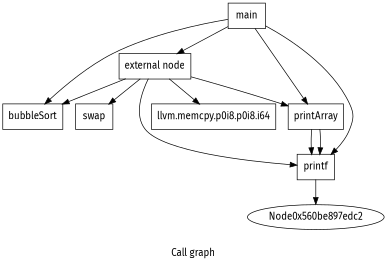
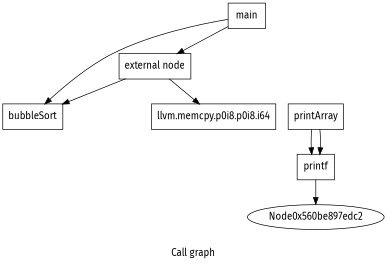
edge "main" -> "printArray": removed
edge "main" -> "printf": removed
edge "external node" -> "printArray": removed
node "swap": removed
edge "external node" -> "printf": removed
